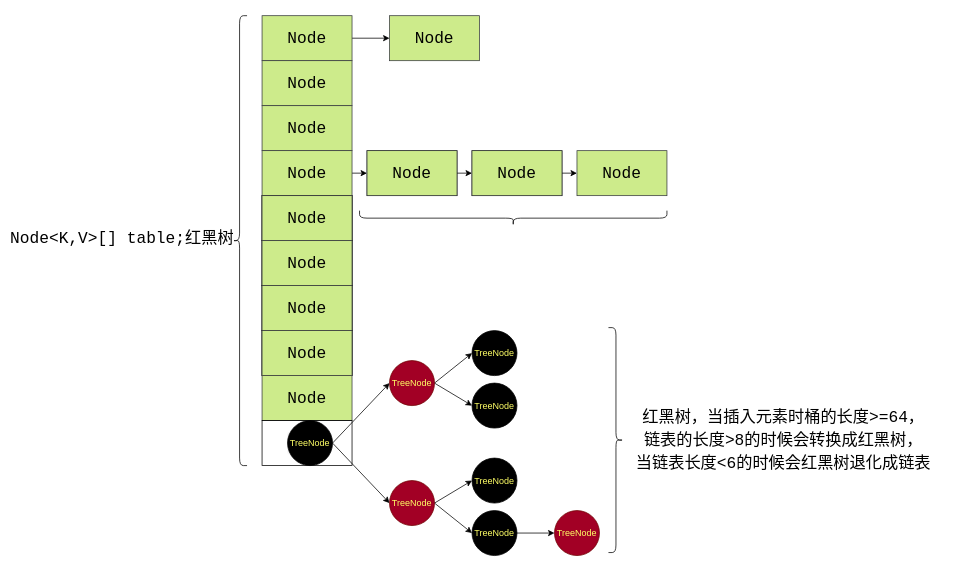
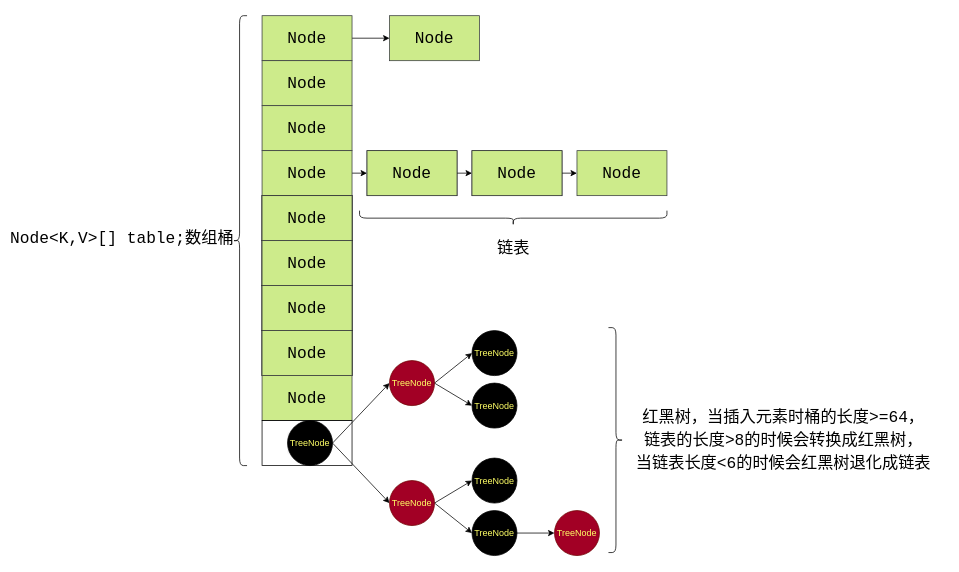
node "Node<K,V>[] table;红黑树": label "Node<K,V>[] table;红黑树" -> "Node<K,V>[] table;数组桶"
node "链表": added
